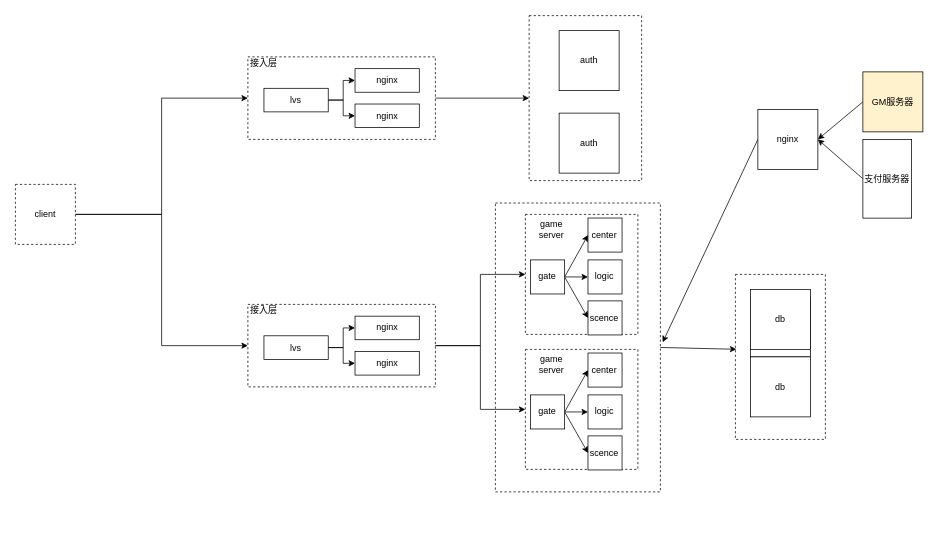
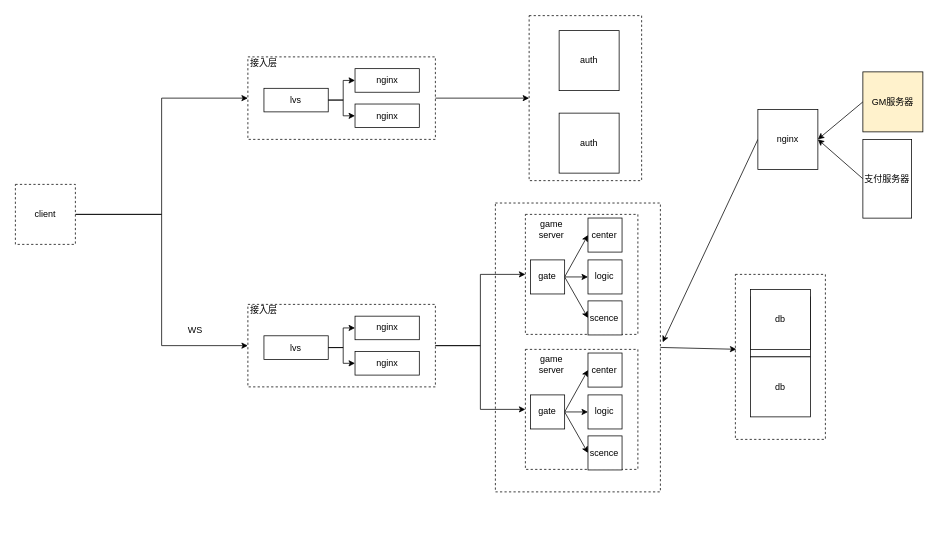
node "WS": added
